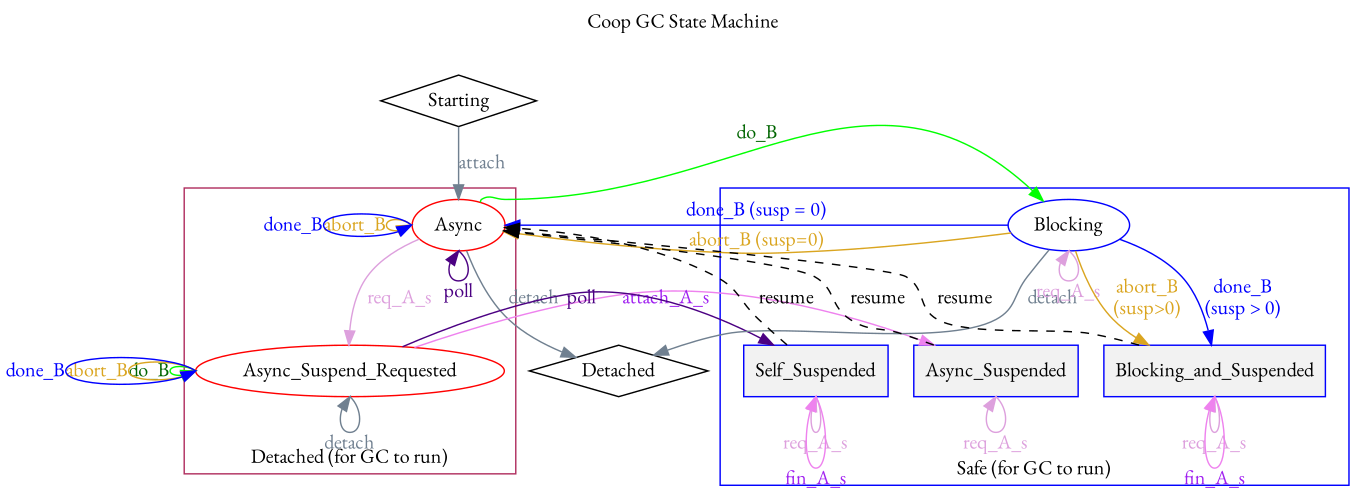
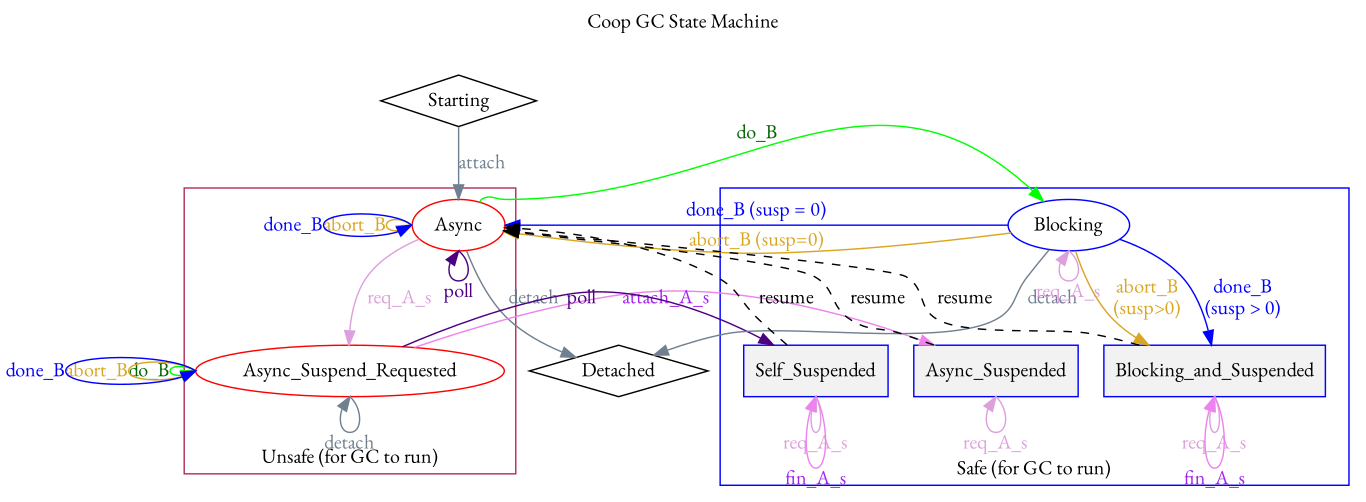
cluster "Detached (for GC to run)": label "Detached (for GC to run)" -> "Unsafe (for GC to run)"
